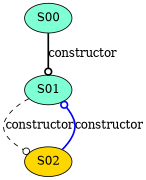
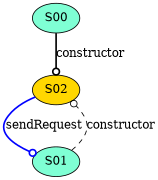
edge "S00" -> "S01": now "S00" -> "S02"
edge "S02" -> "S01": label "constructor" -> "sendRequest"
